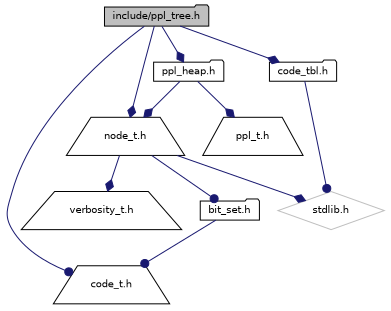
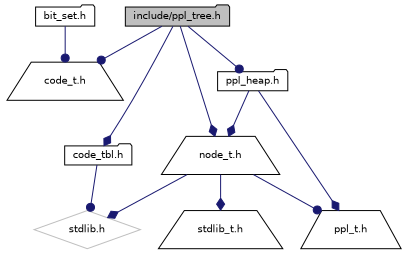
edge "include/ppl_tree.h" -> "ppl_heap.h": arrowhead diamond -> dot
edge "node_t.h" -> "bit_set.h": now "node_t.h" -> "ppl_t.h"
node "verbosity_t.h": label "verbosity_t.h" -> "stdlib_t.h"
